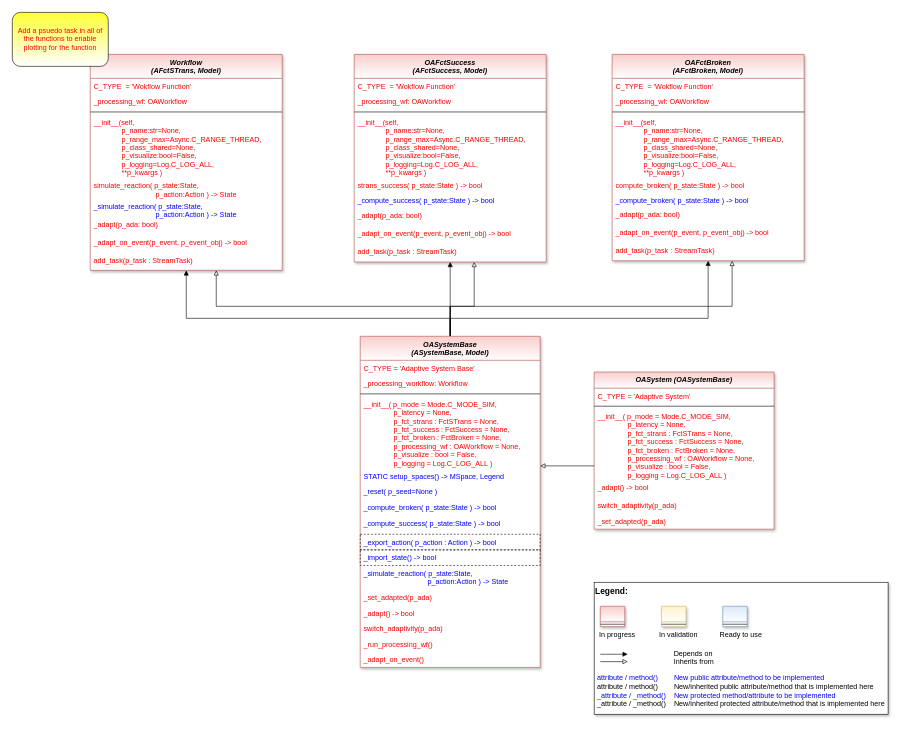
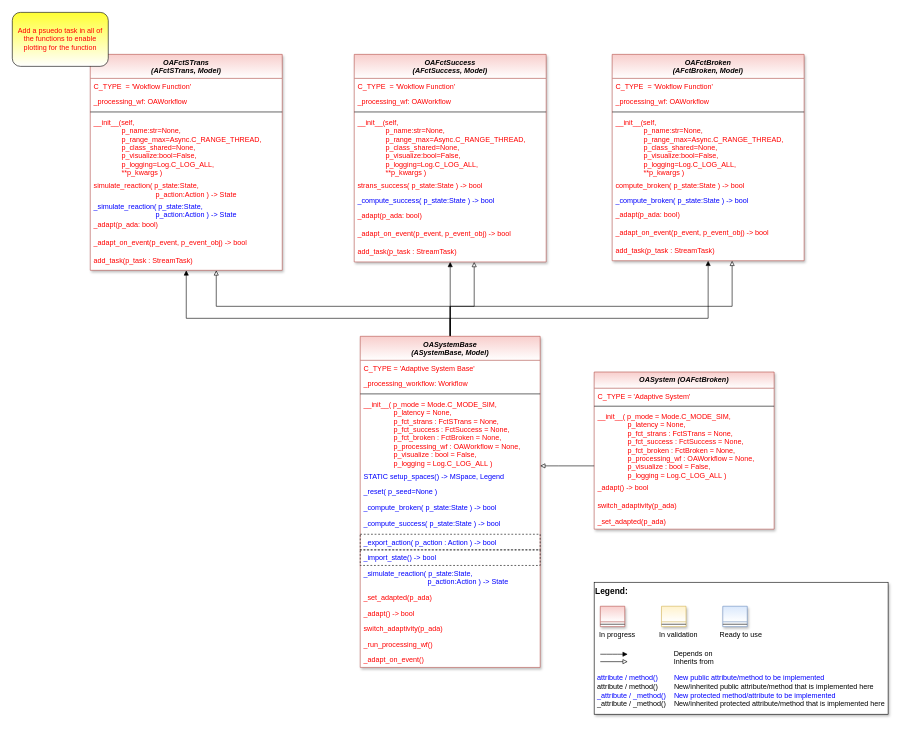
node "Workflow (AFctSTrans, Model)": label "Workflow (AFctSTrans, Model)" -> "OAFctSTrans (AFctSTrans, Model)"
node "OASystem (OASystemBase)": label "OASystem (OASystemBase)" -> "OASystem (OAFctBroken)"
